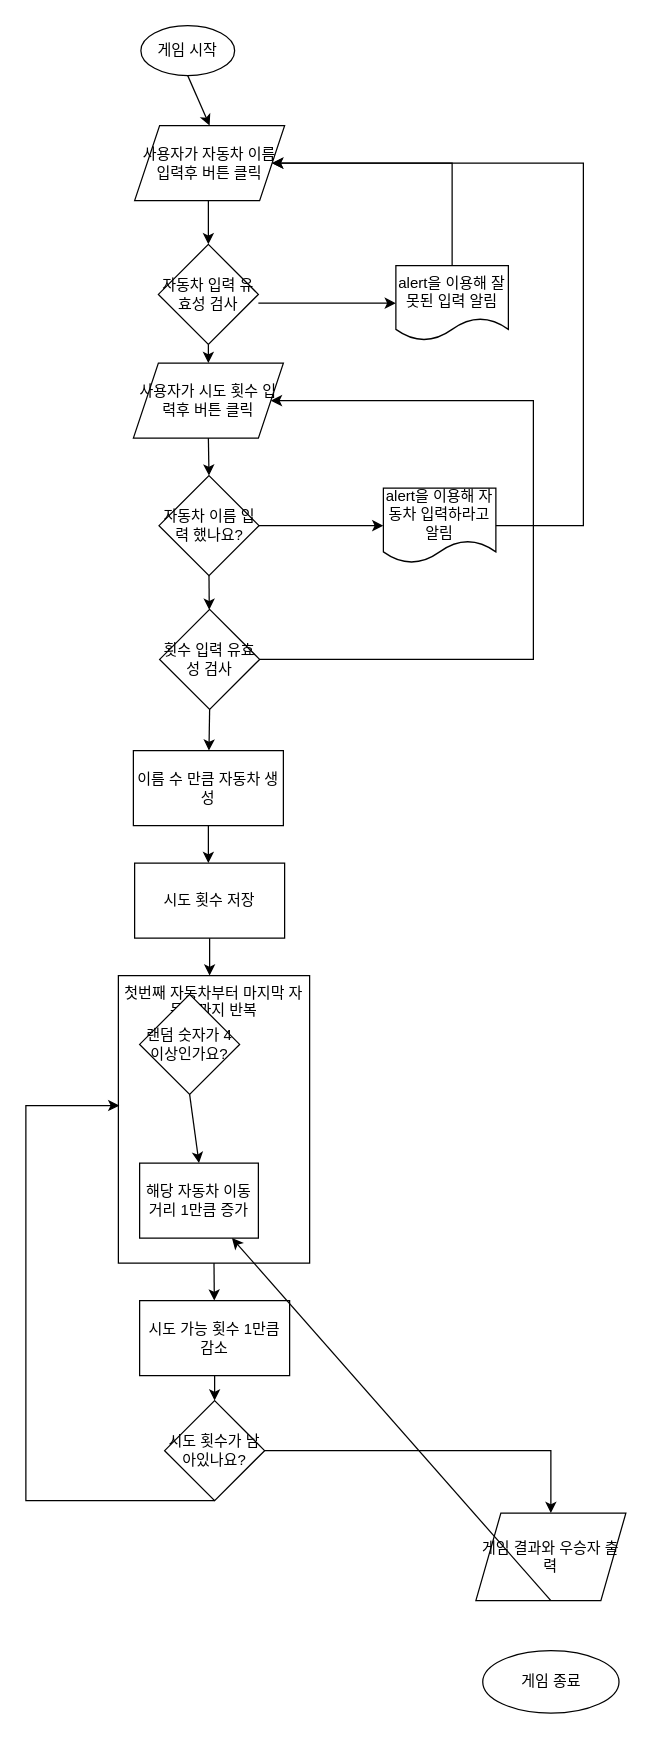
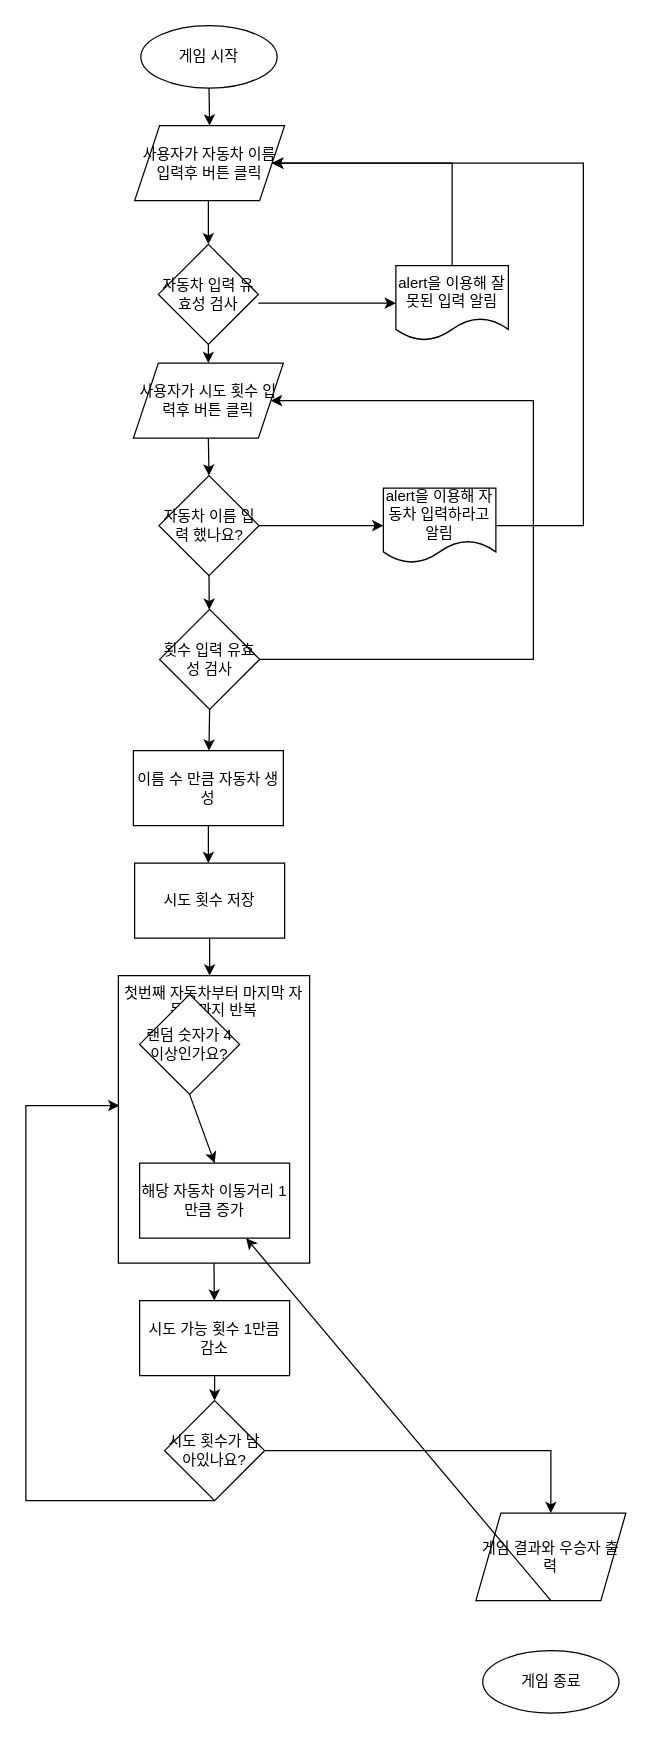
node "게임 시작": size 94x50 -> 136x63
node "해당 자동차 이동거리 1만큼 증가": size 119x75 -> 150x75
